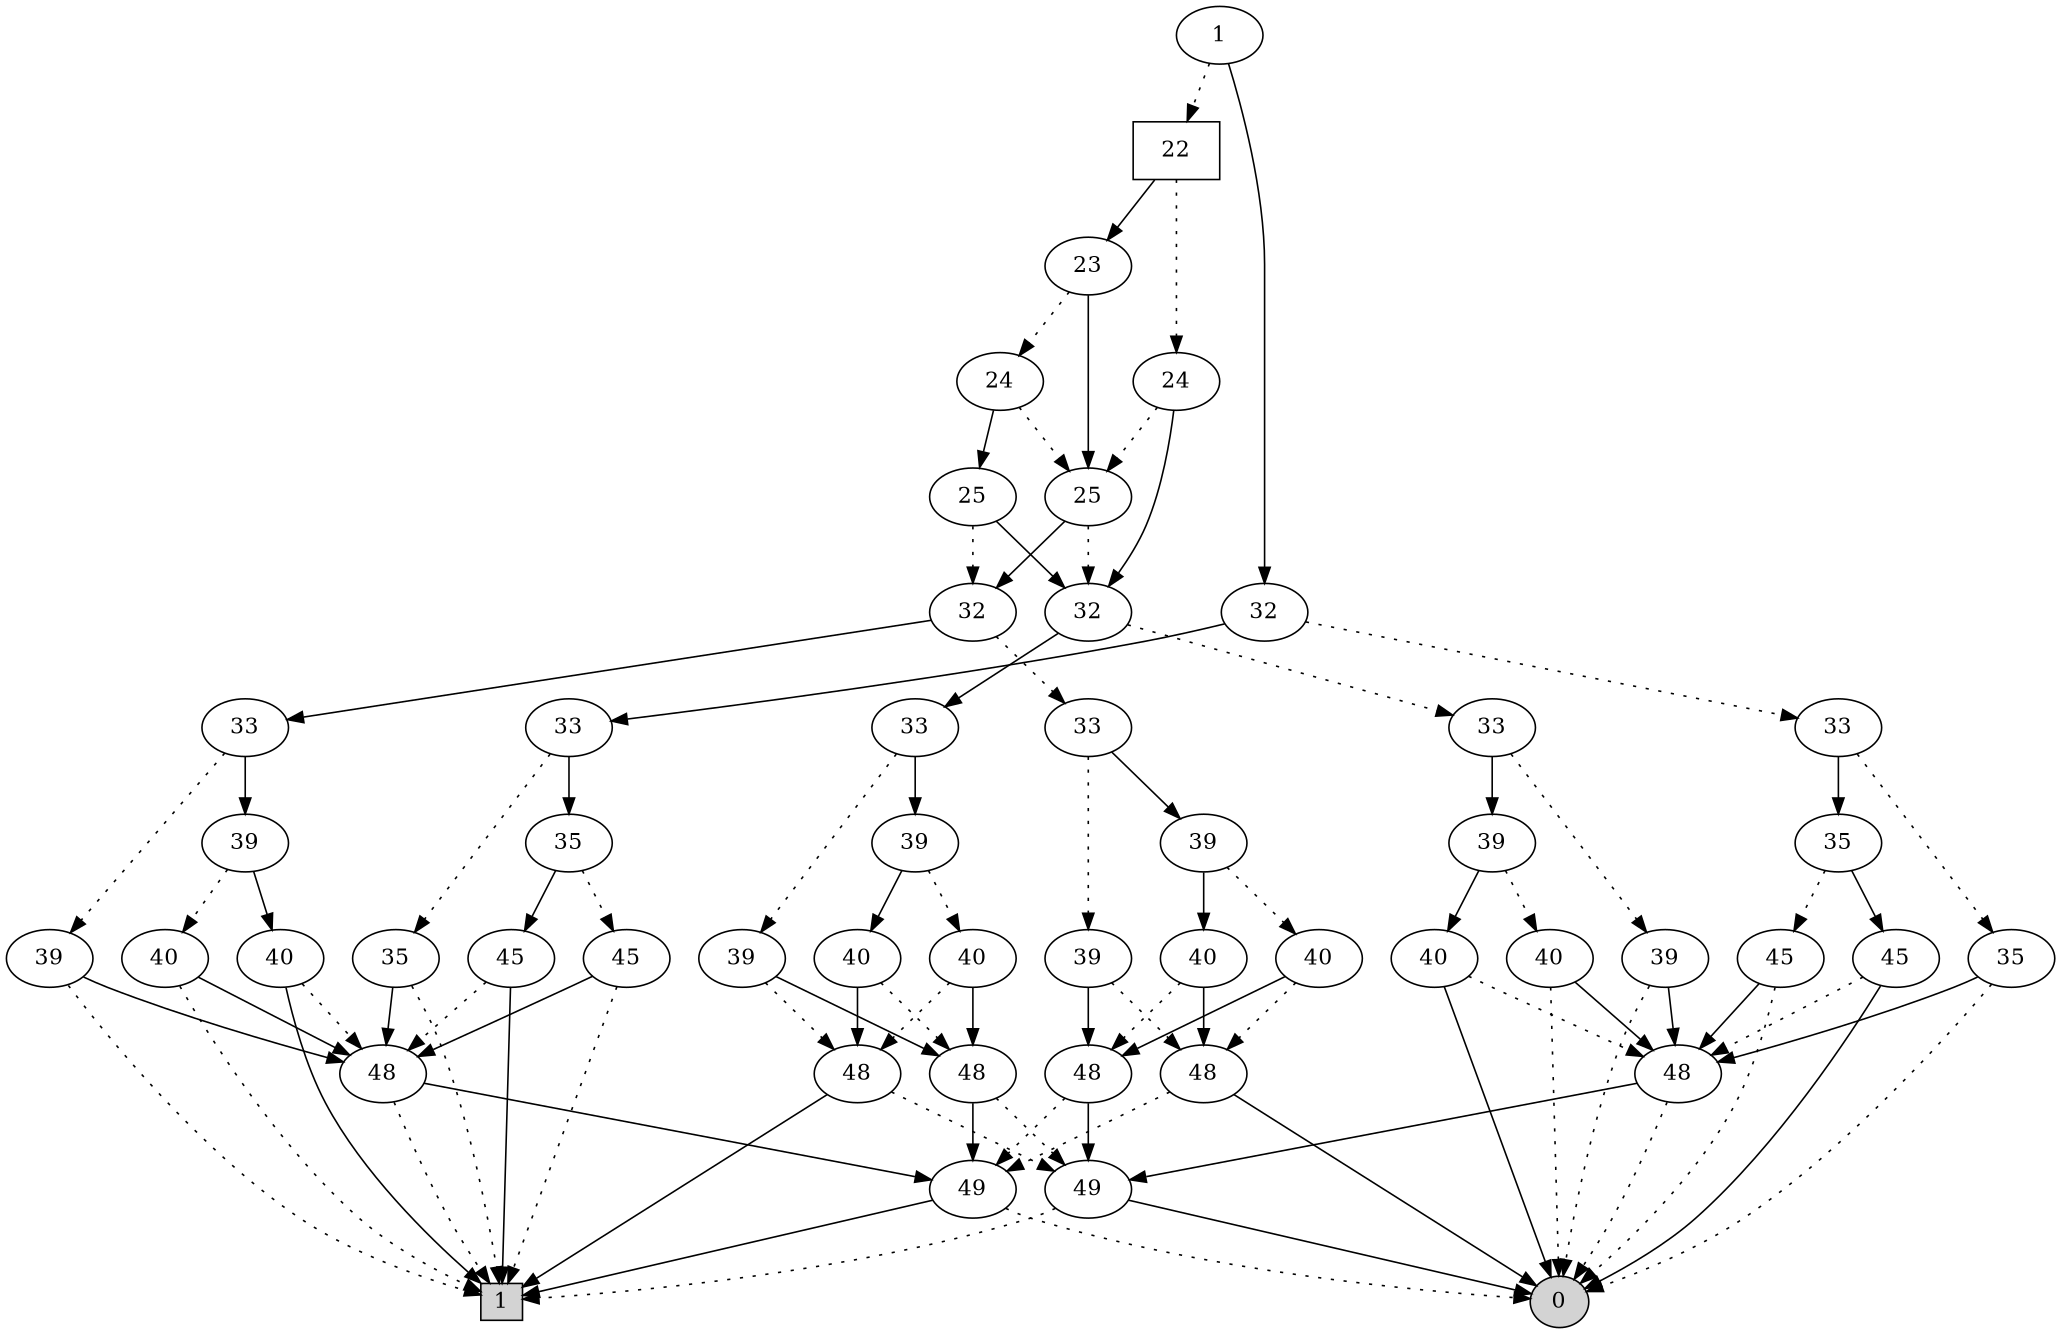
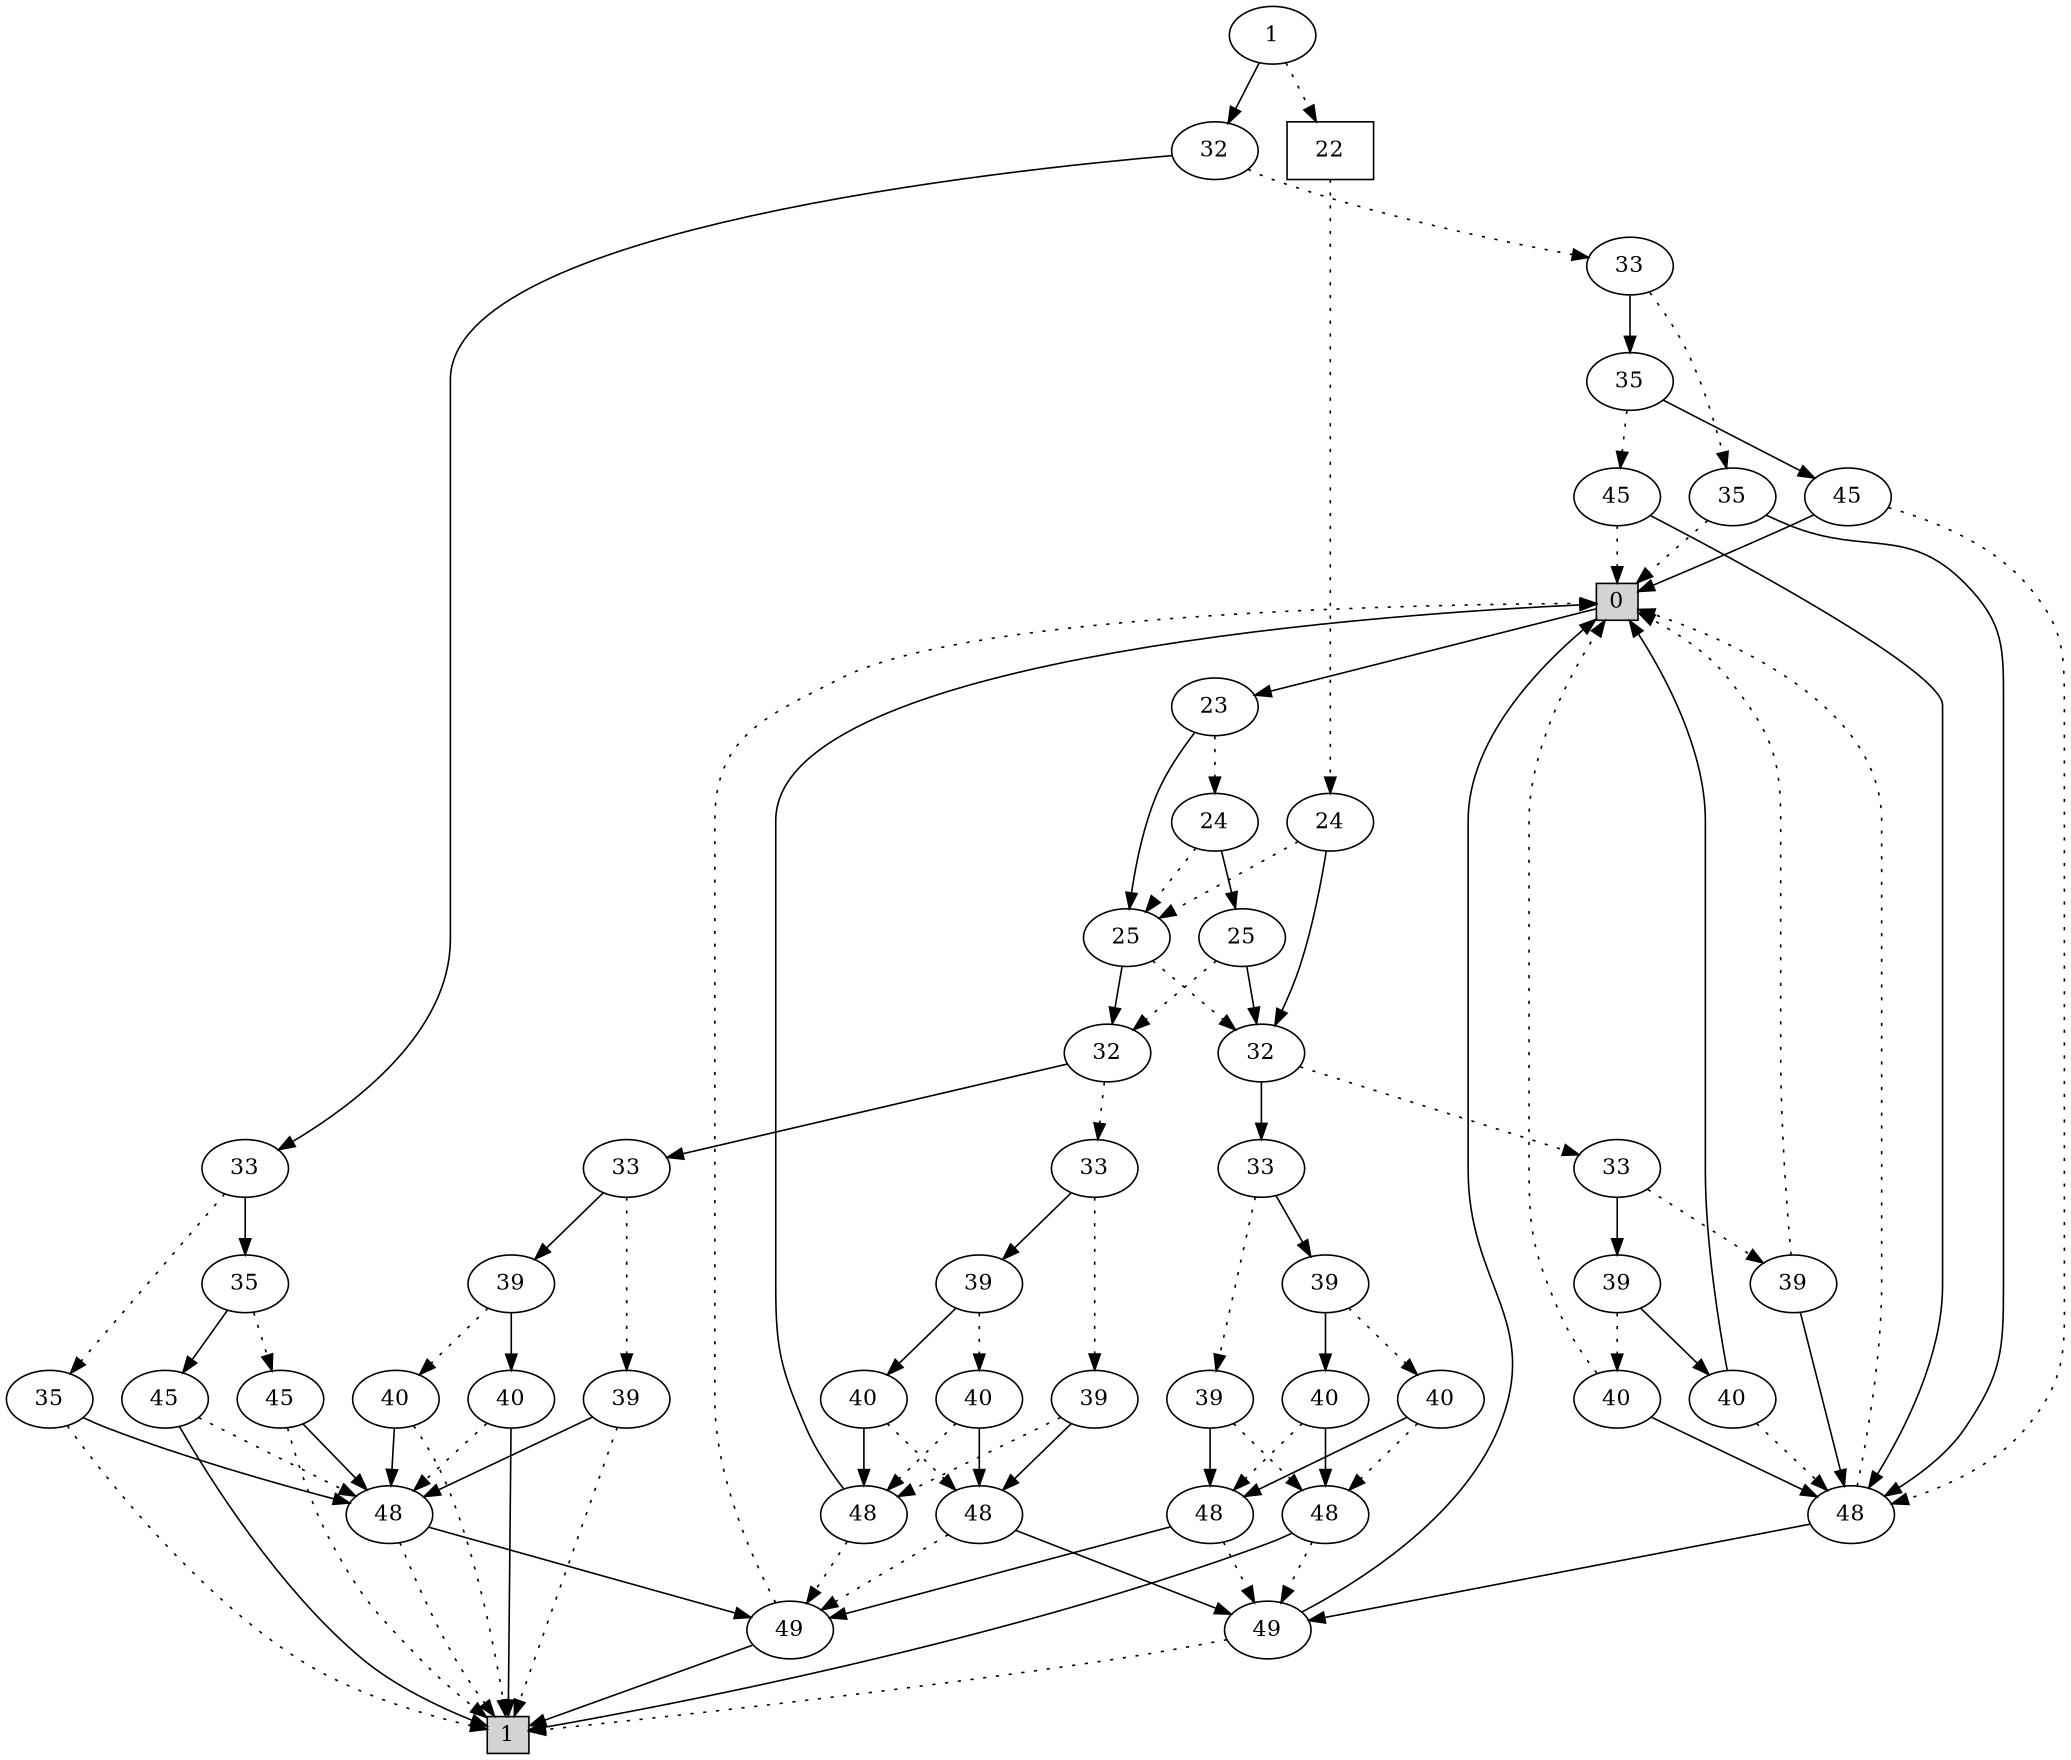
edge "22" -> "23": now "0" -> "23"
node "0": shape ellipse -> box
